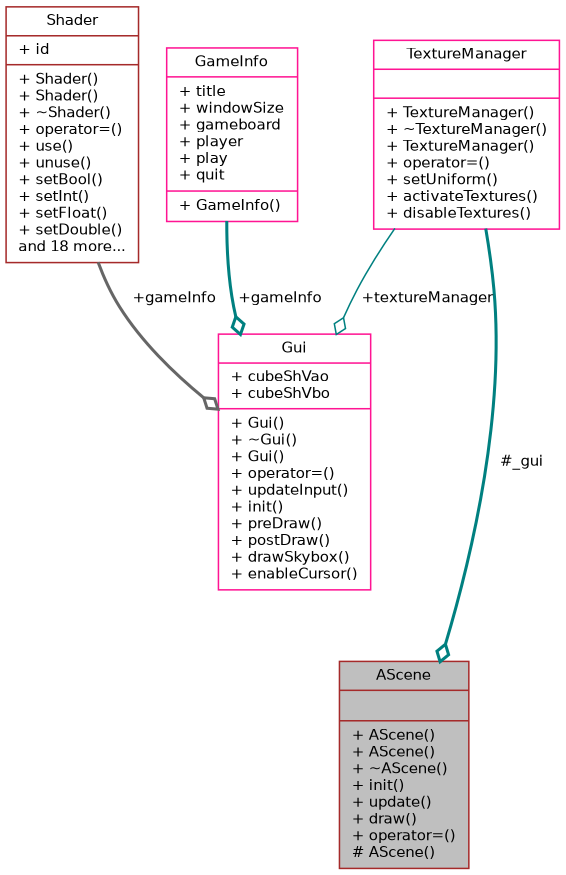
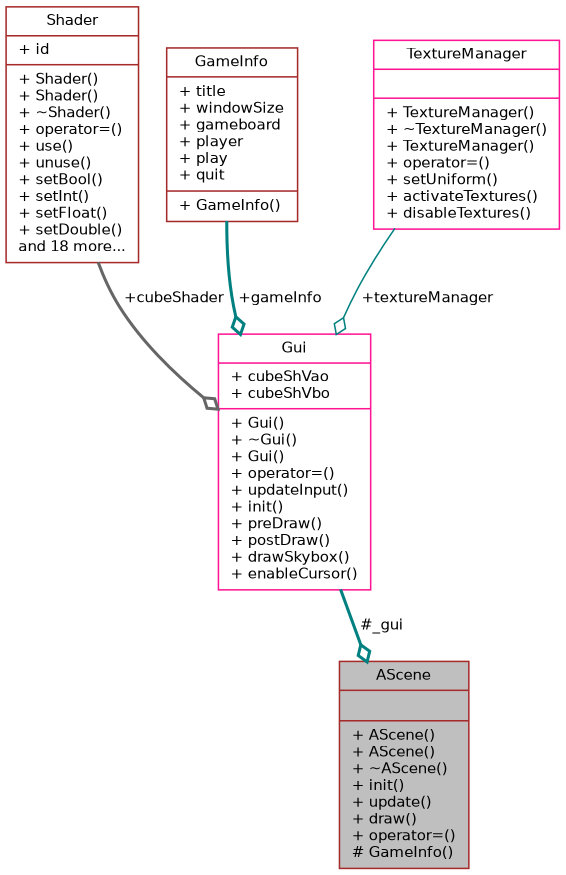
node "GameInfo": color deeppink -> brown
edge "Shader" -> "Gui": label " +gameInfo" -> " +cubeShader"
edge "TextureManager" -> "AScene": now "Gui" -> "AScene"
node "AScene": text "# AScene()" -> "# GameInfo()"
